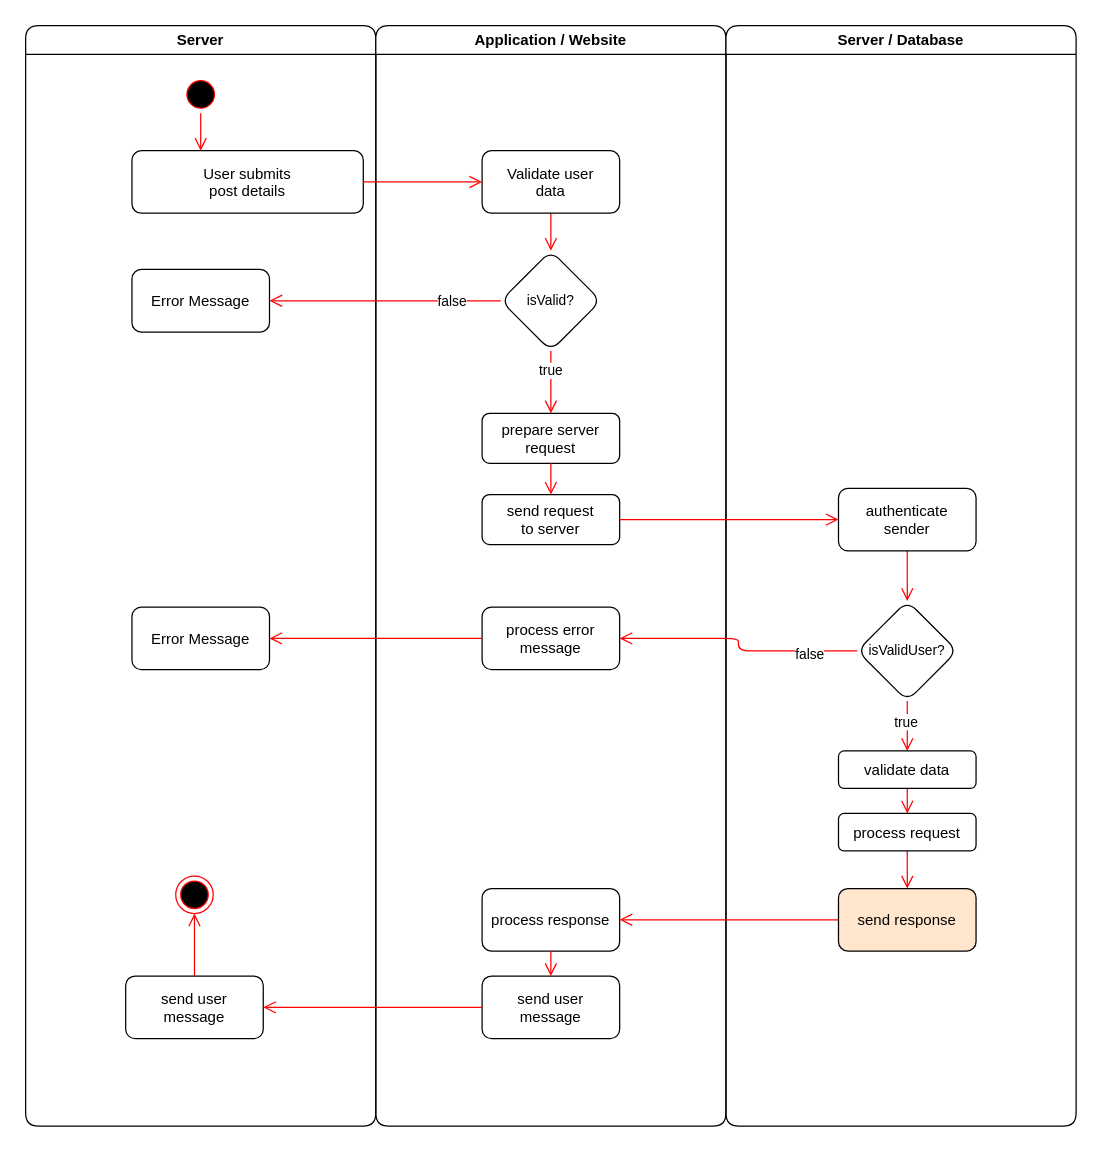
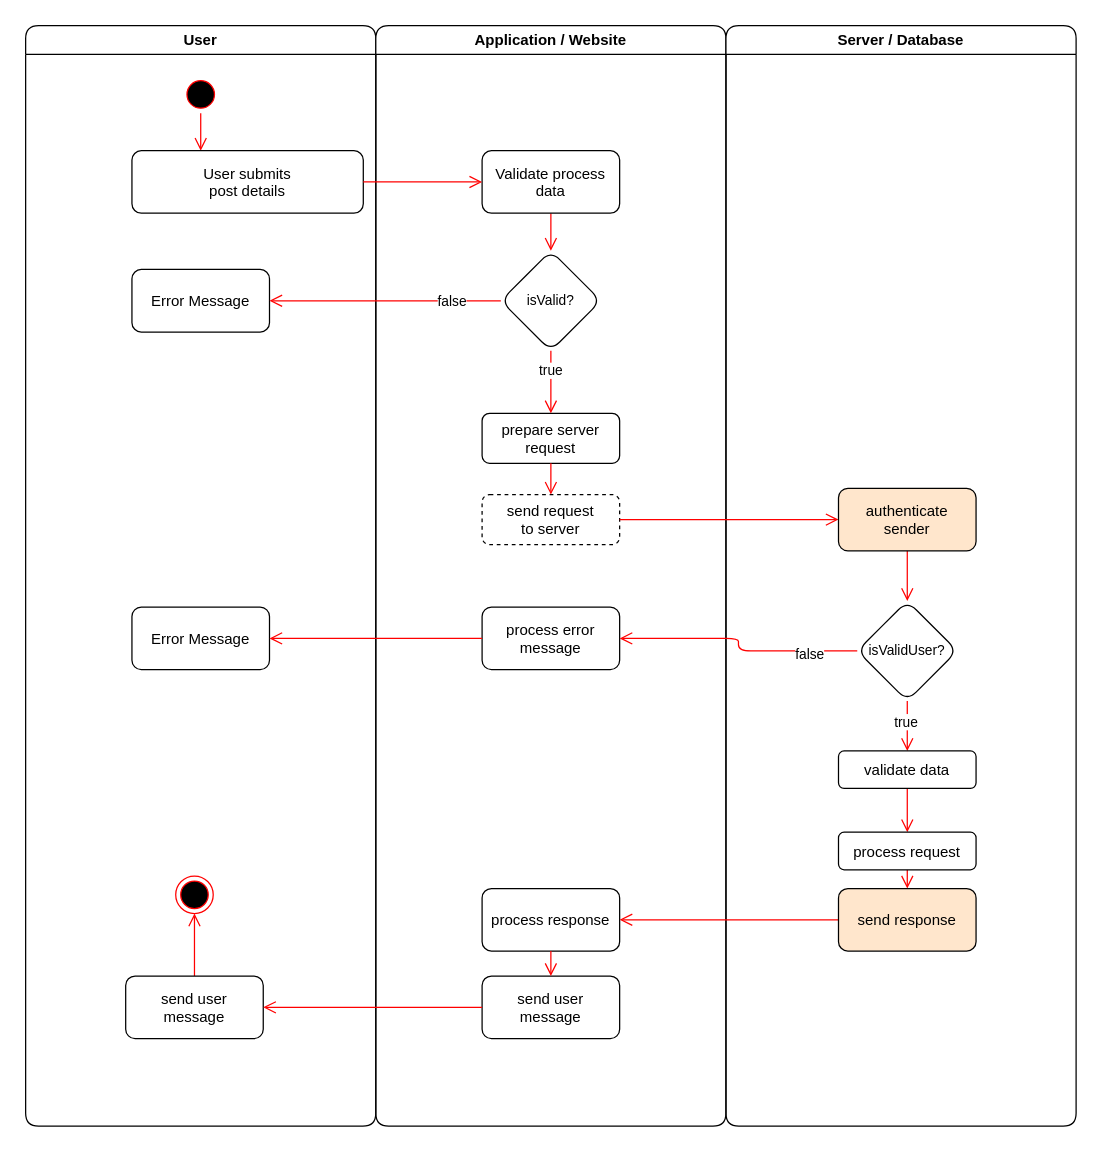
node "Server": label "Server" -> "User"
node "Validate user data": label "Validate user data" -> "Validate process data"
node "send request to server": style solid -> dashed
node "authenticate sender": fillcolor #ffffff -> #ffe6cc
node "process request": moved (907, 832) -> (907, 851)
